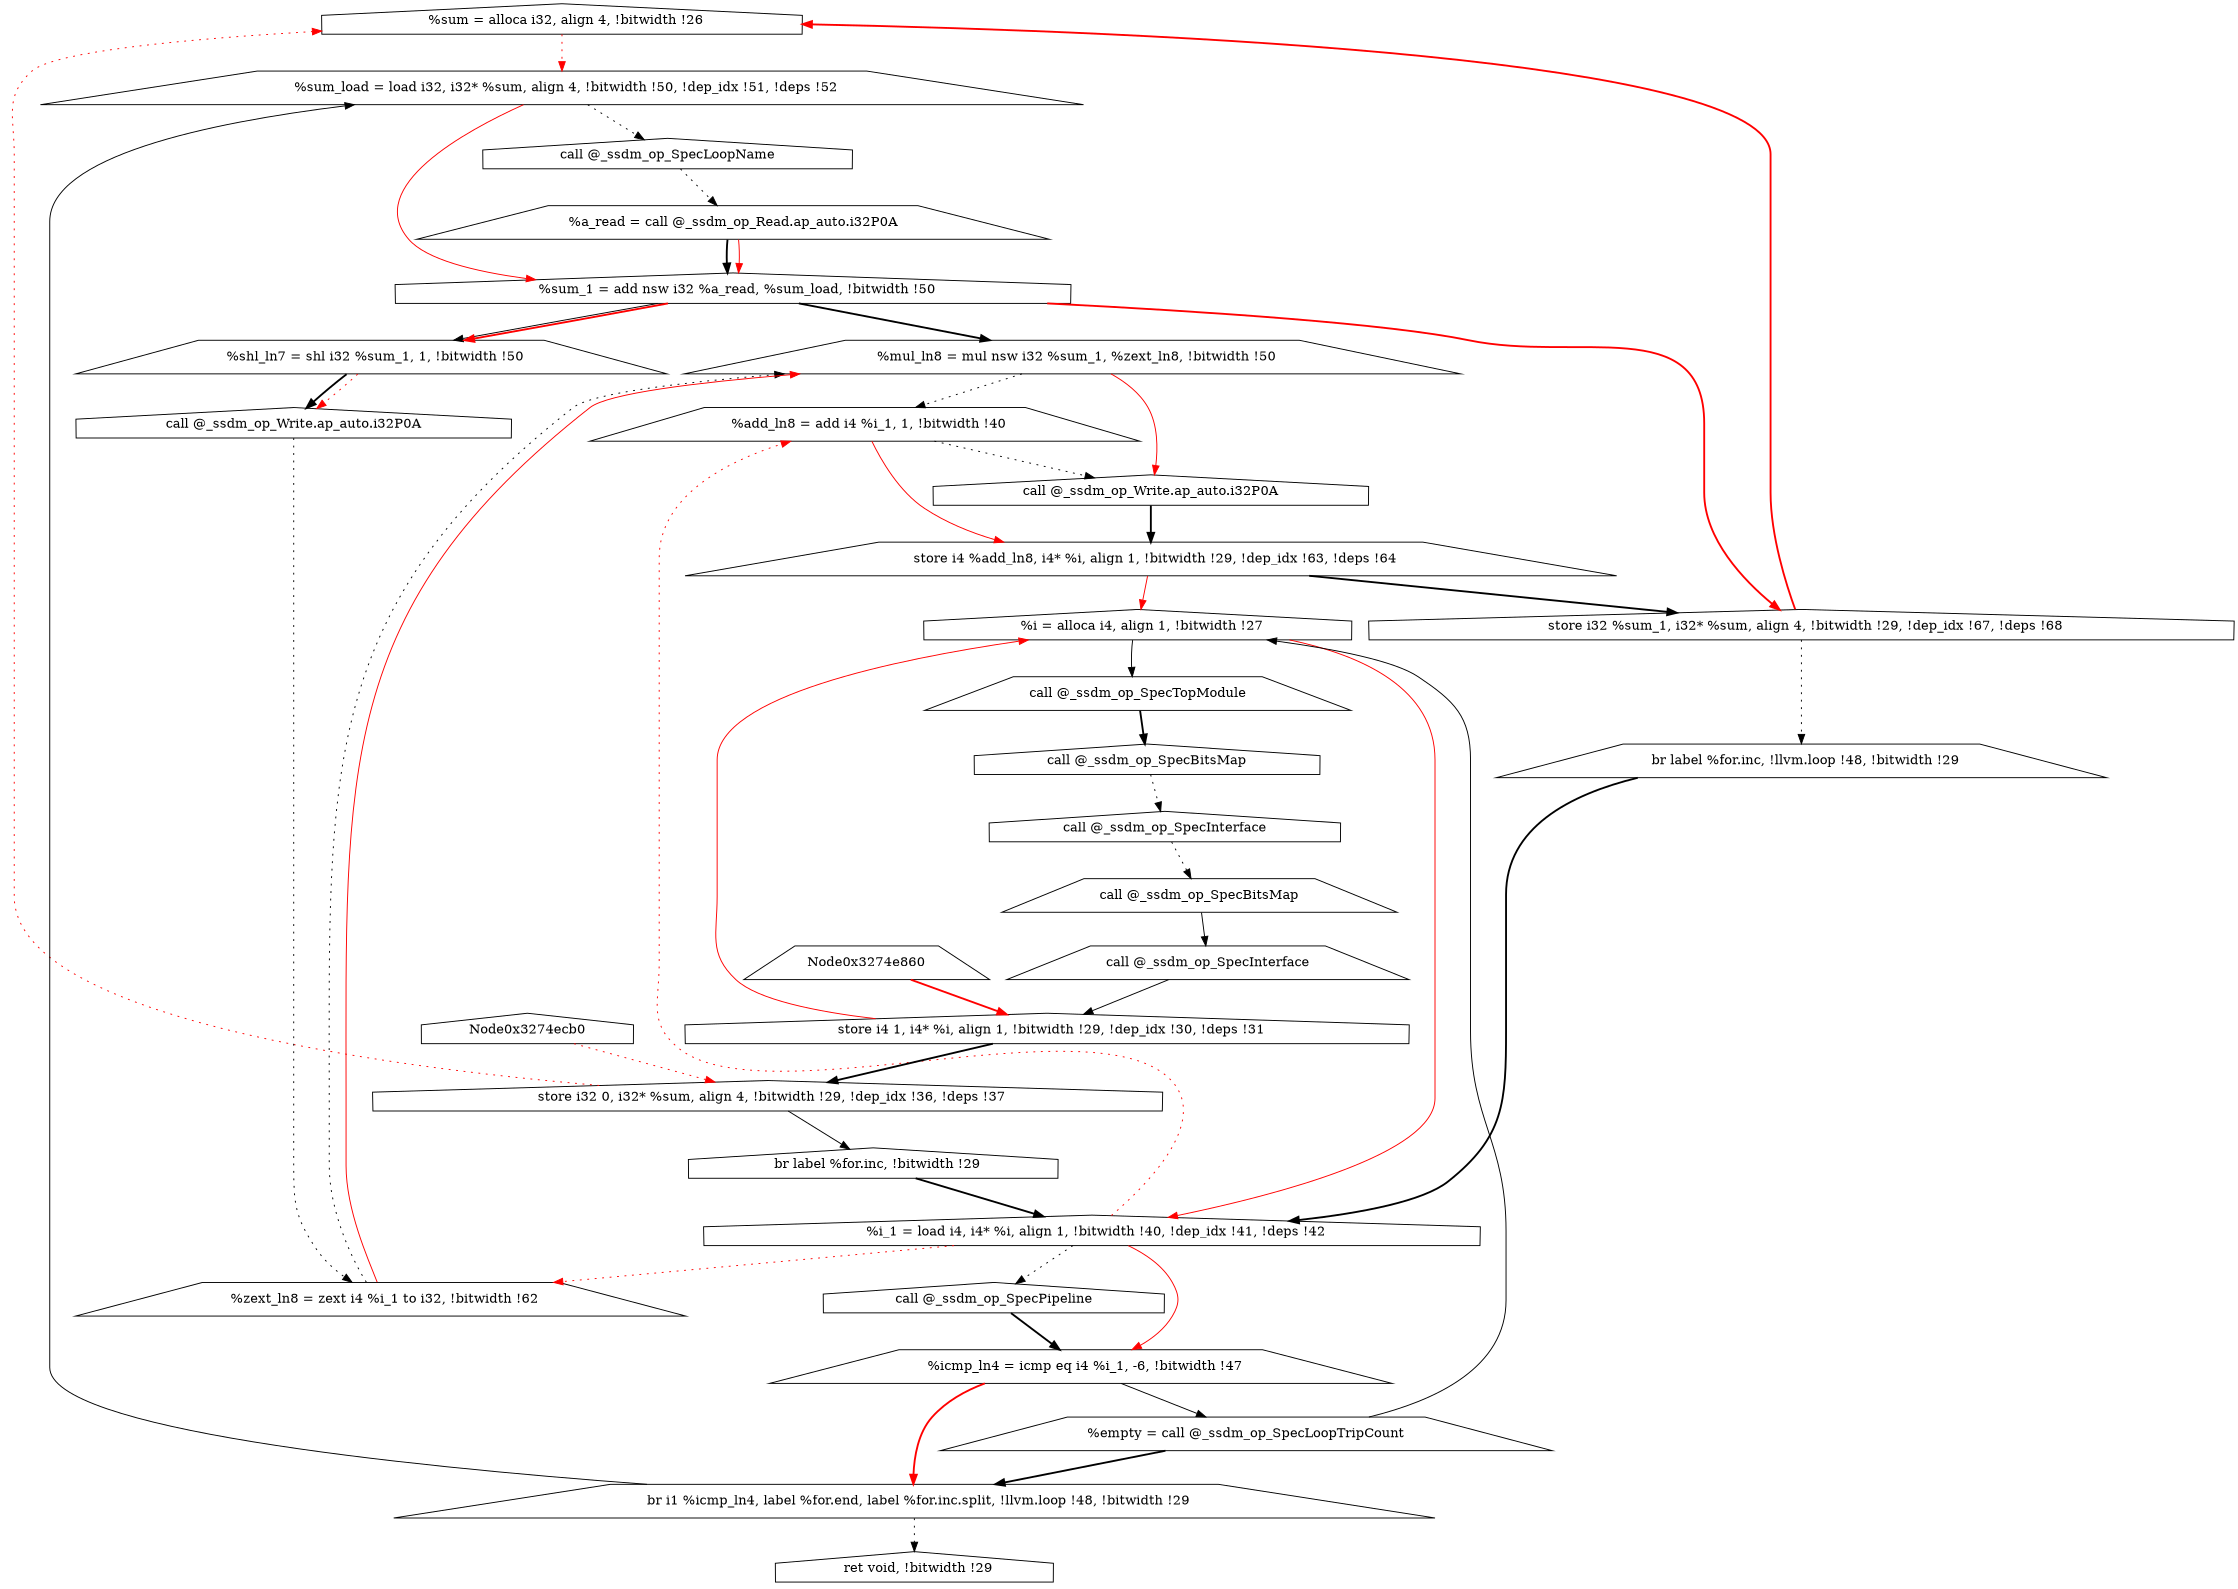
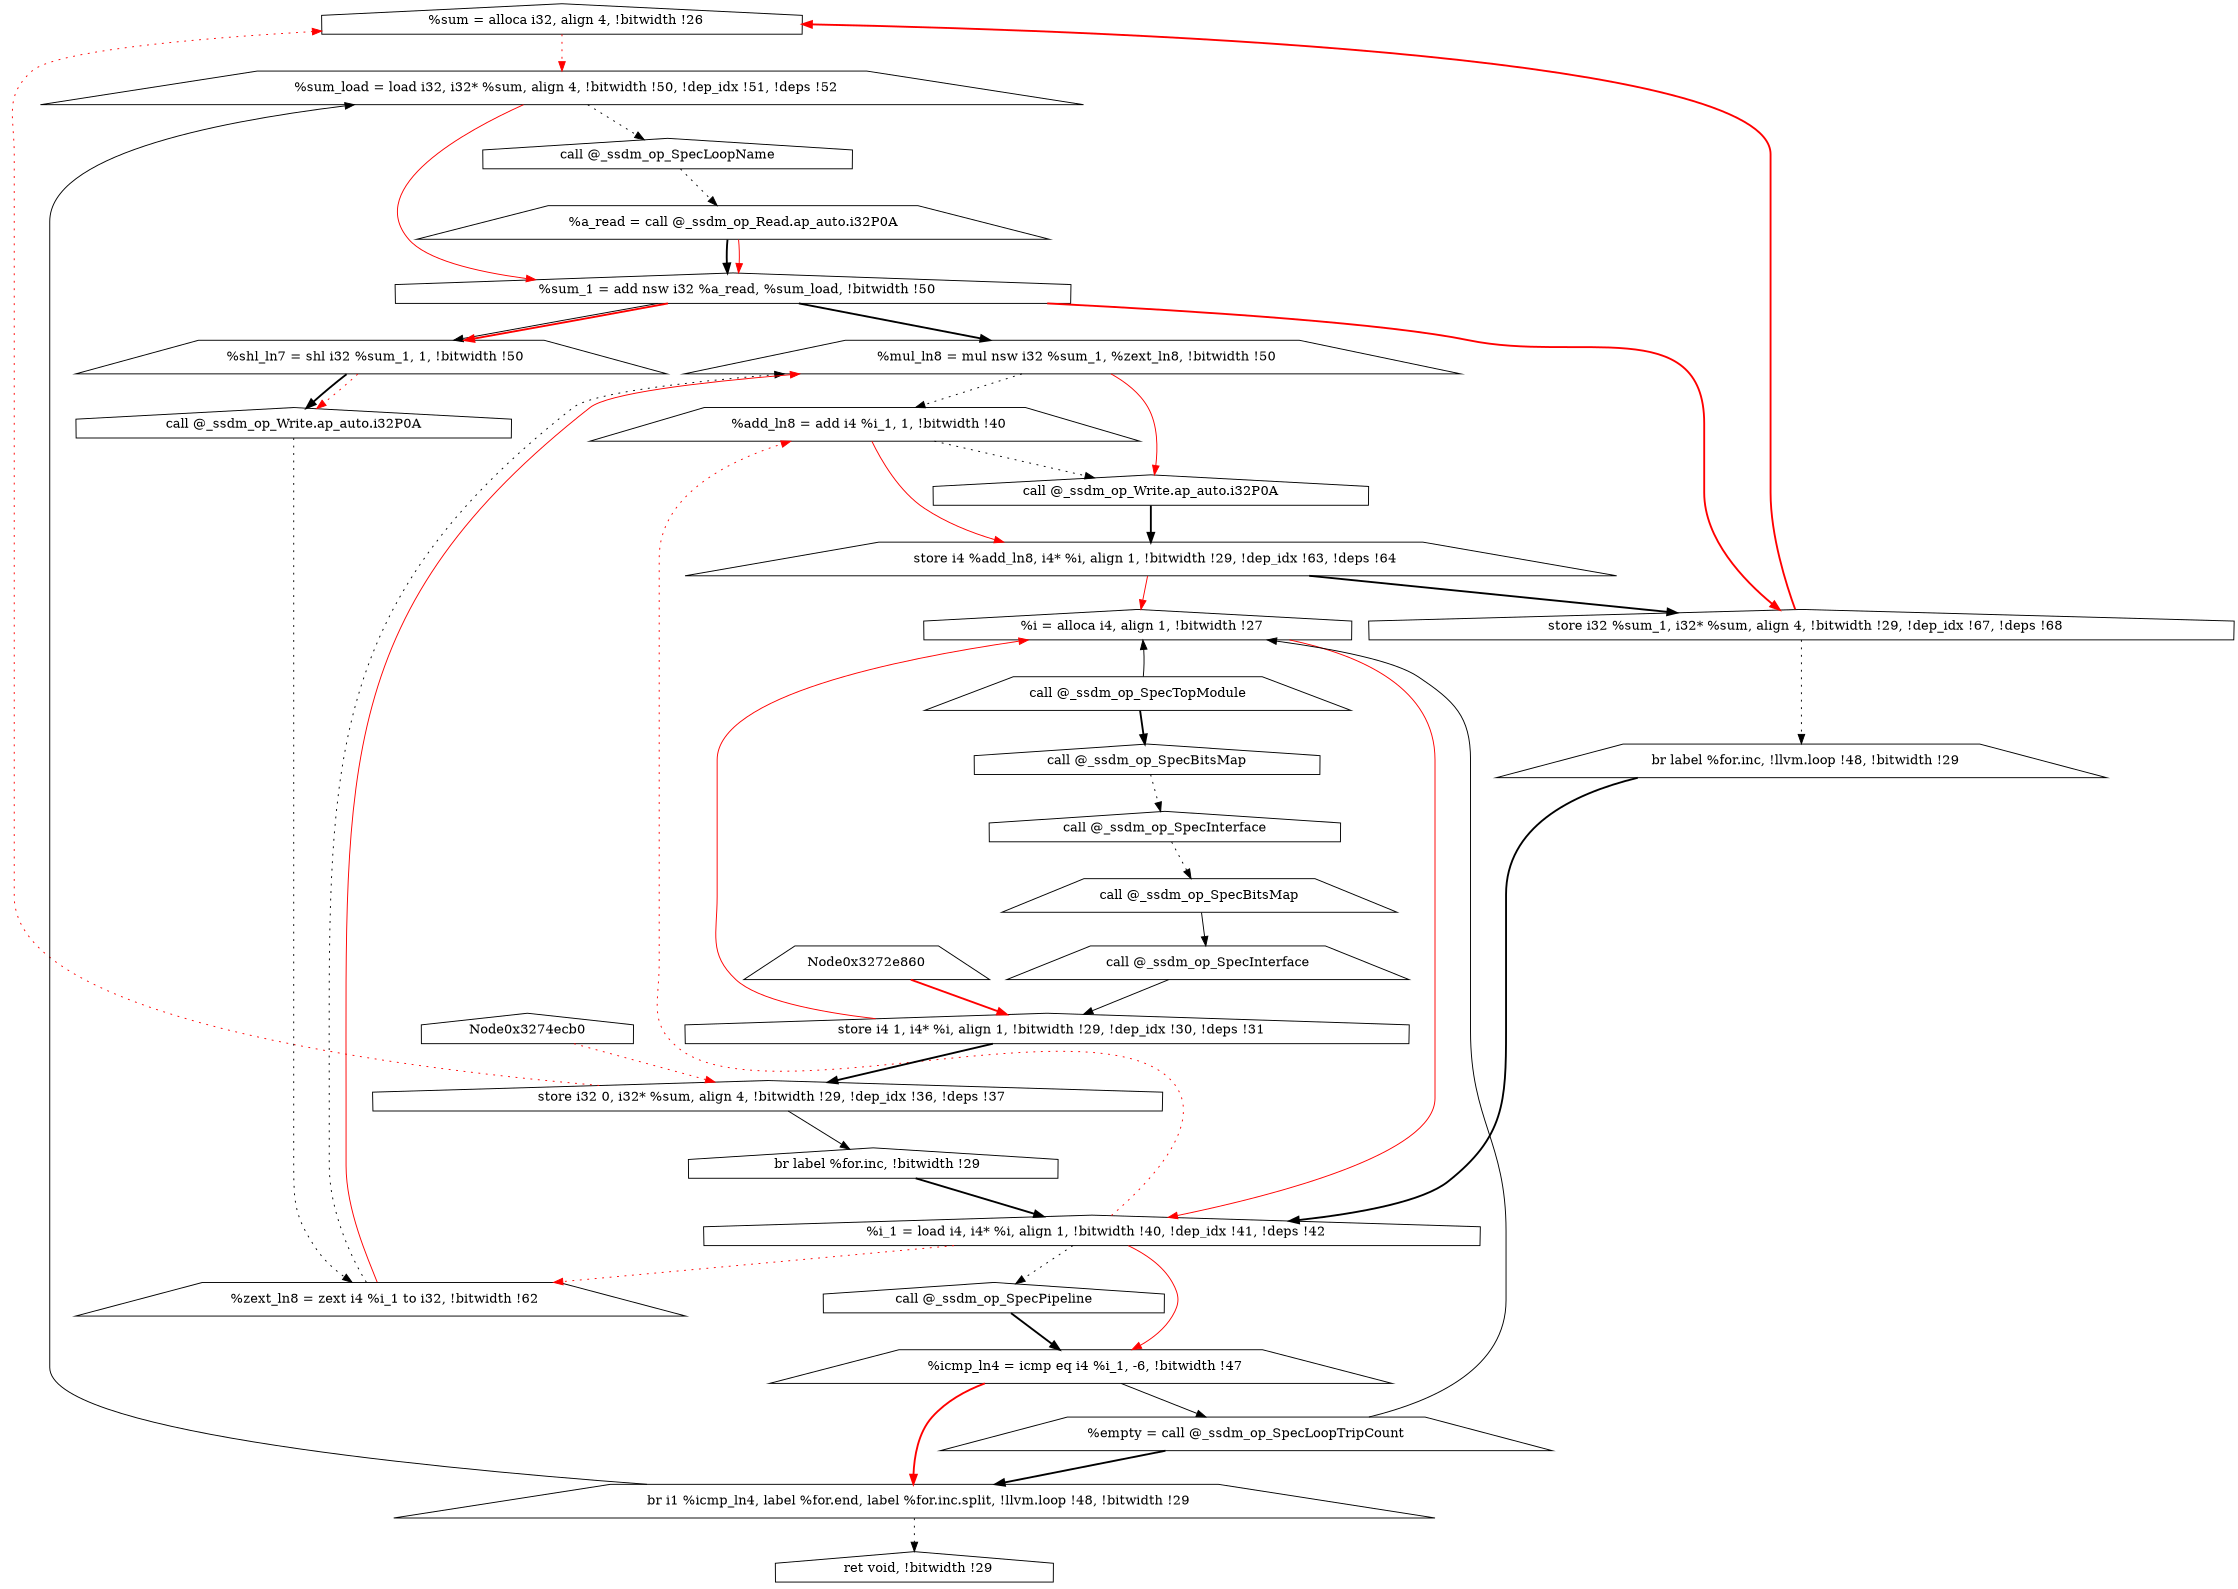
edge "%i = alloca i4, align 1, !bitwidth !27" -> "call @_ssdm_op_SpecTopModule": reversed
node "Node0x3274e860": label "Node0x3274e860" -> "Node0x3272e860"
